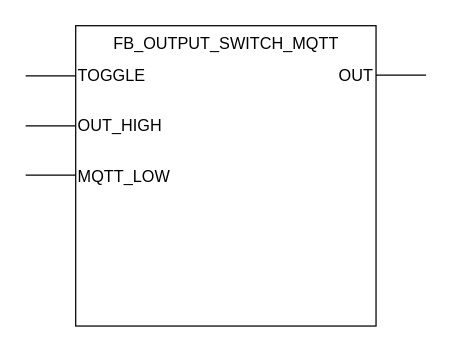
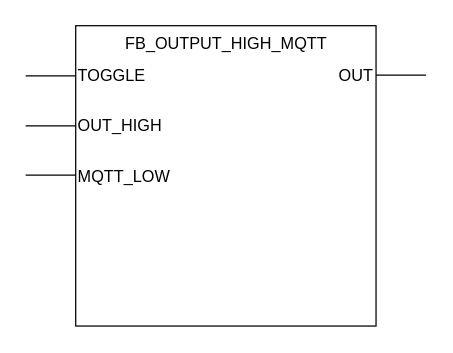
node "FB_OUTPUT_SWITCH_MQTT": label "FB_OUTPUT_SWITCH_MQTT" -> "FB_OUTPUT_HIGH_MQTT"
